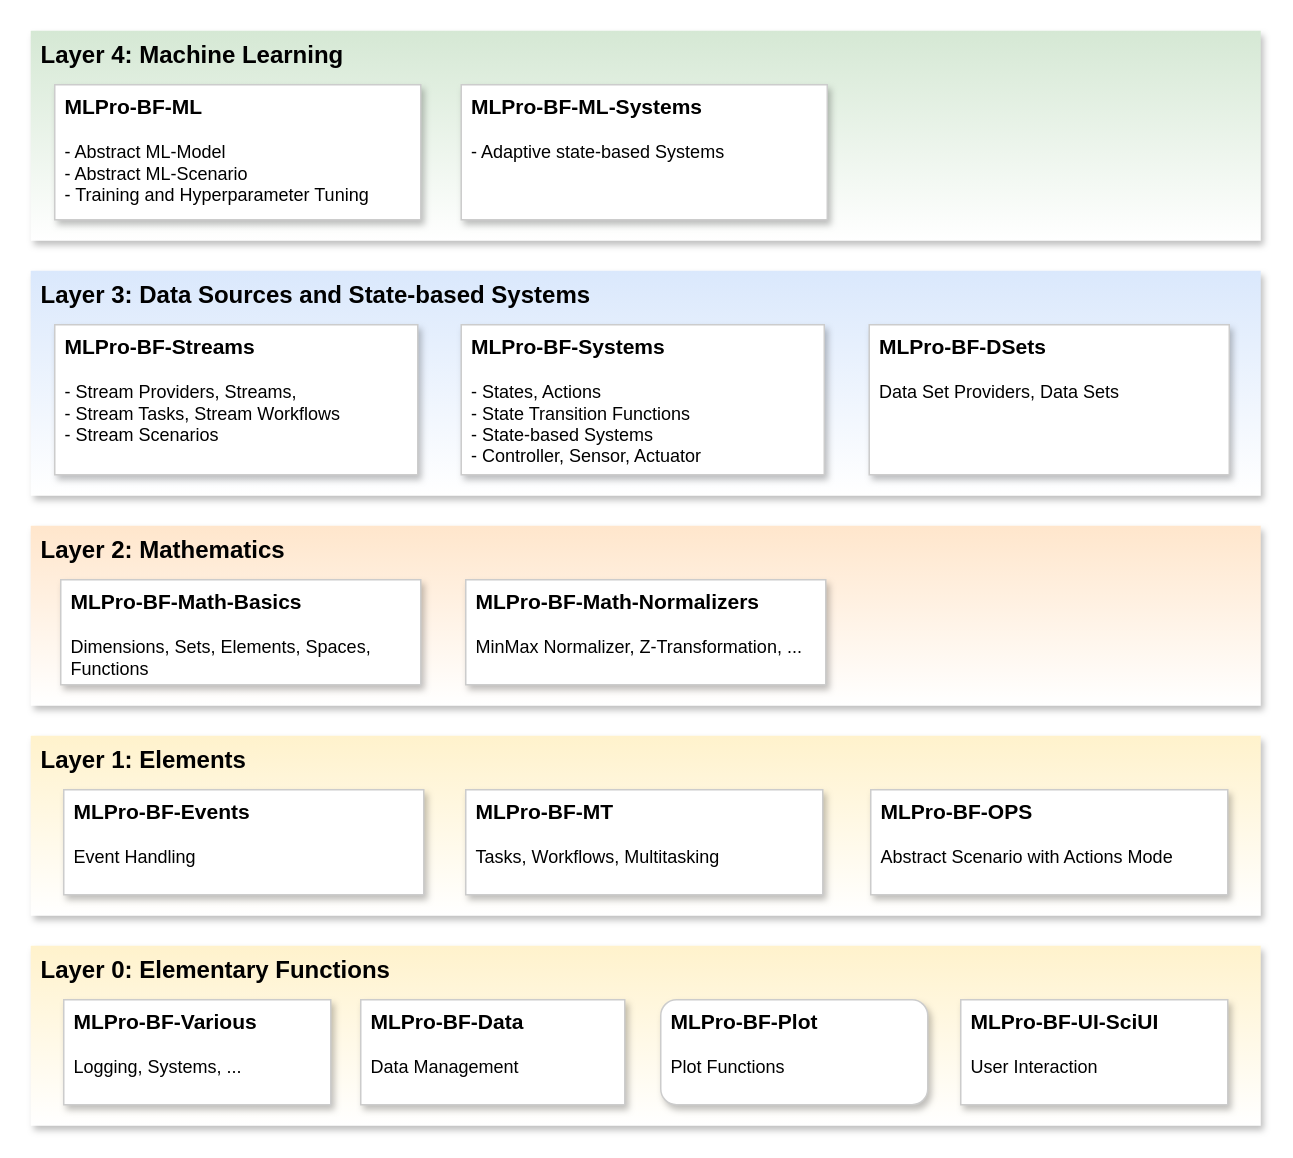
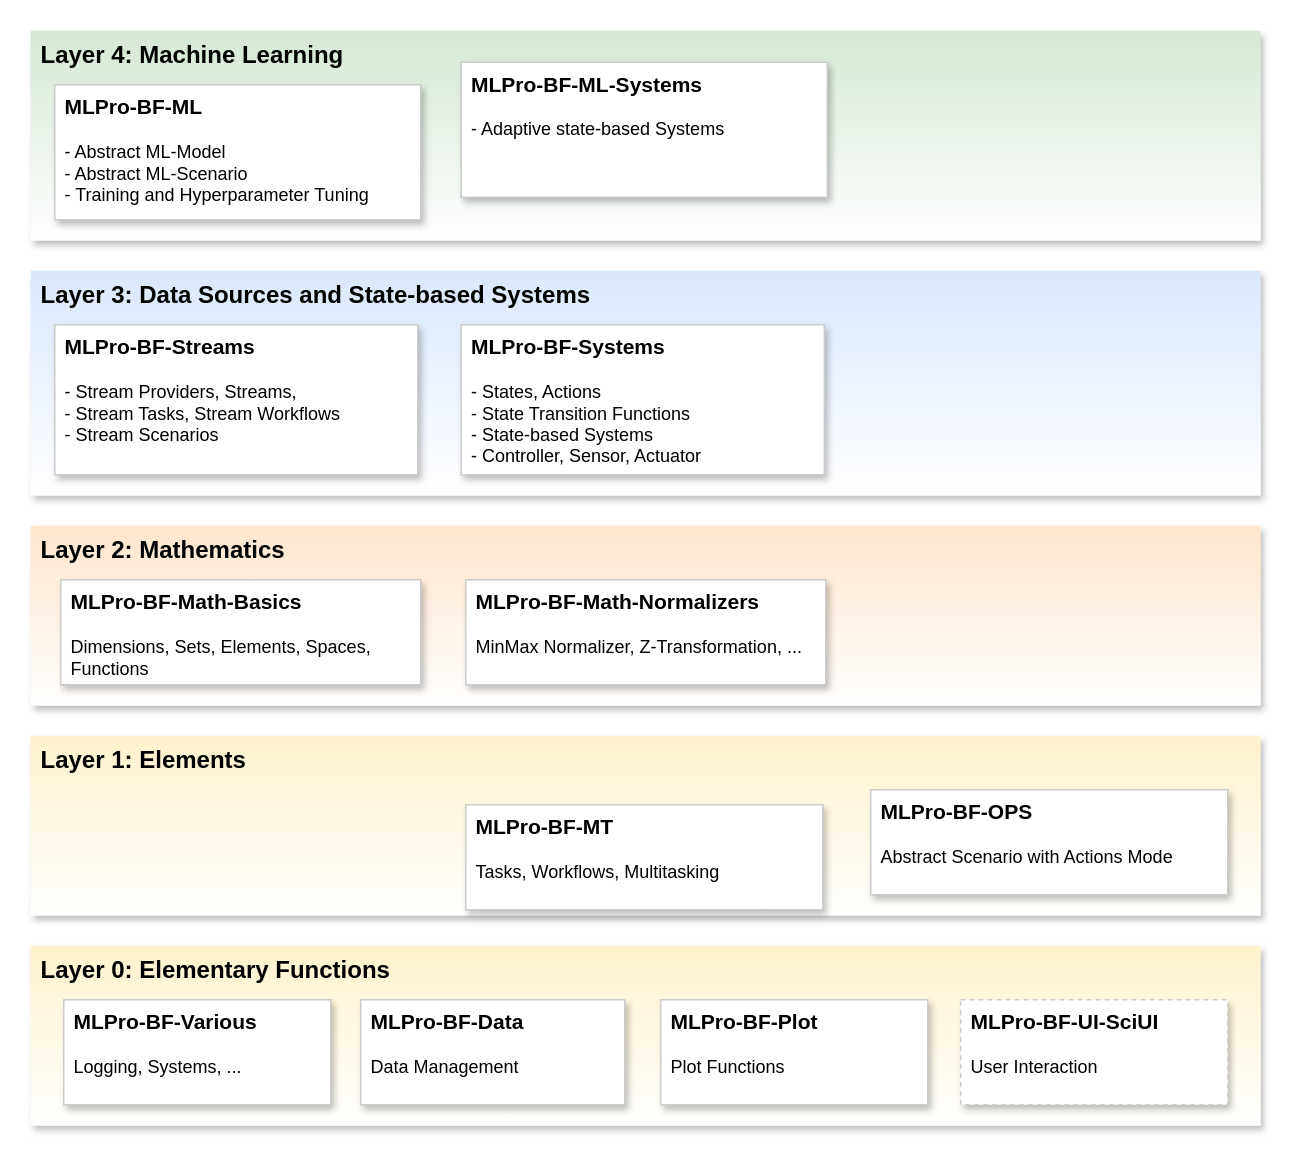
node "MLPro-BF-ML-Systems - Adaptive state-based Systems": moved (644, 152) -> (644, 130)
node "MLPro-BF-DSets Data Set Providers, Data Sets": removed
node "MLPro-BF-Events Event Handling": removed
node "MLPro-BF-MT Tasks, Workflows, Multitasking": moved (644, 842) -> (644, 857)
node "MLPro-BF-Plot Plot Functions": shape rounded rectangle -> rectangle
node "MLPro-BF-UI-SciUI User Interaction": style solid -> dashed
